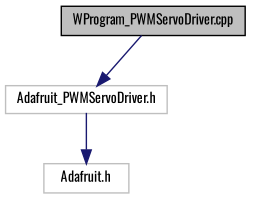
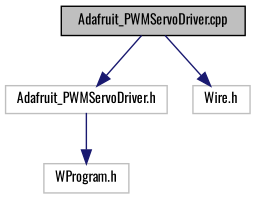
node "WProgram_PWMServoDriver.cpp": label "WProgram_PWMServoDriver.cpp" -> "Adafruit_PWMServoDriver.cpp"
node "Wire.h": added
node "Adafruit.h": label "Adafruit.h" -> "WProgram.h"
